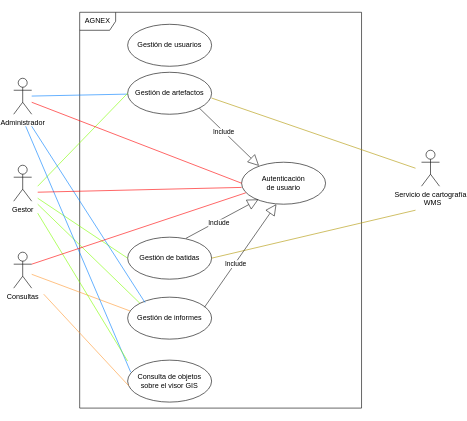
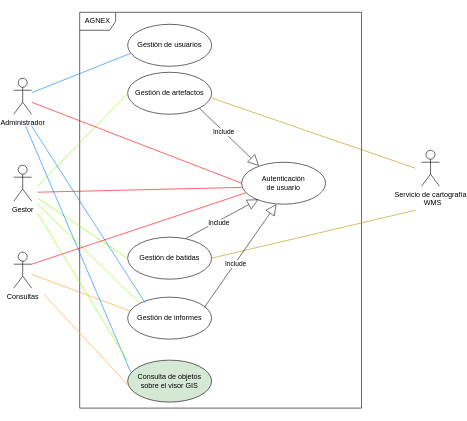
edge "Gestión de artefactos" -- "Administrador": now "Gestión de usuarios" -- "Administrador"
node "Consulta de objetos sobre el visor GIS": fillcolor #ffffff -> #d5e8d4
